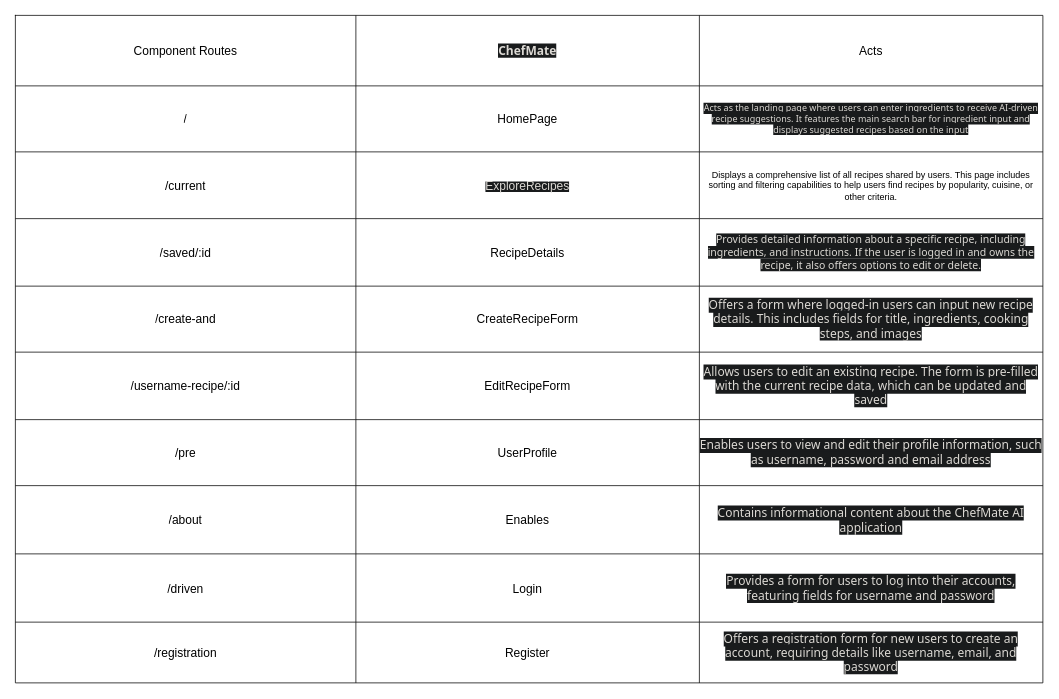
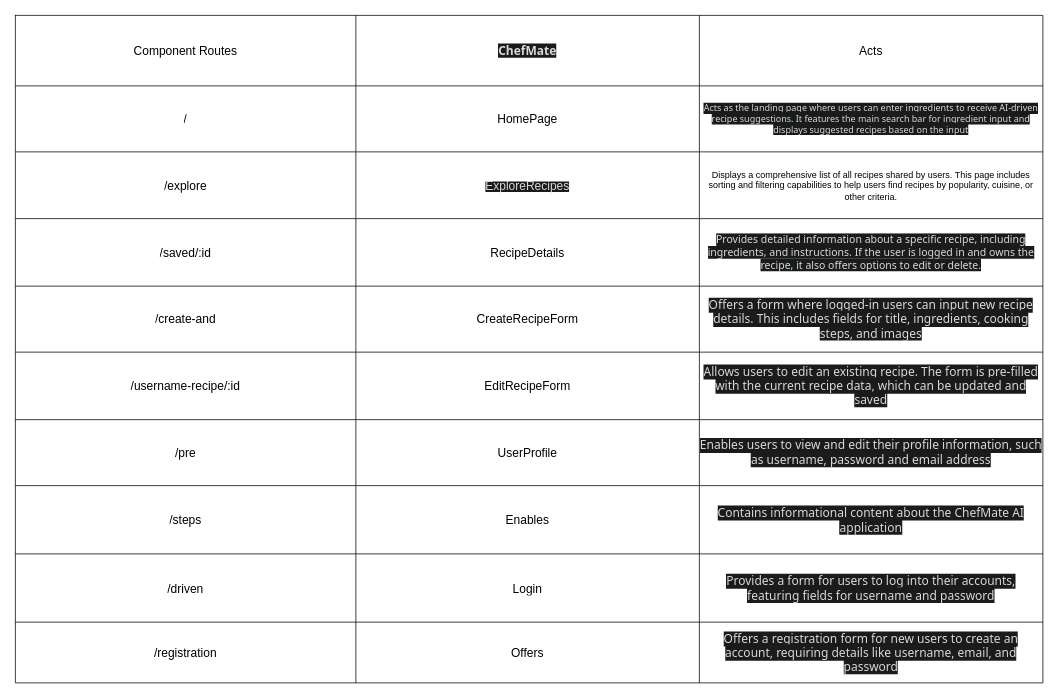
node "/current": label "/current" -> "/explore"
node "/about": label "/about" -> "/steps"
node "Register": label "Register" -> "Offers"
